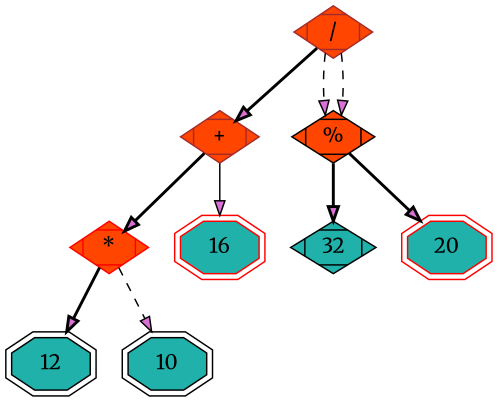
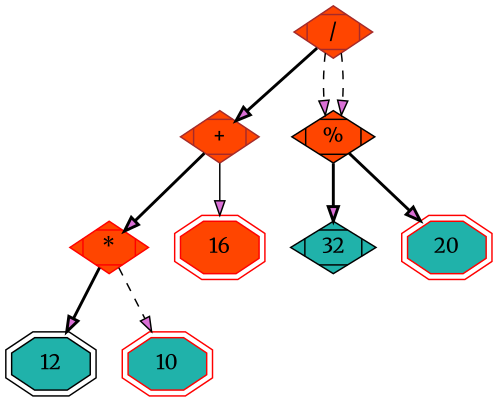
node "16": fillcolor lightseagreen -> orangered
node "10": color black -> red
